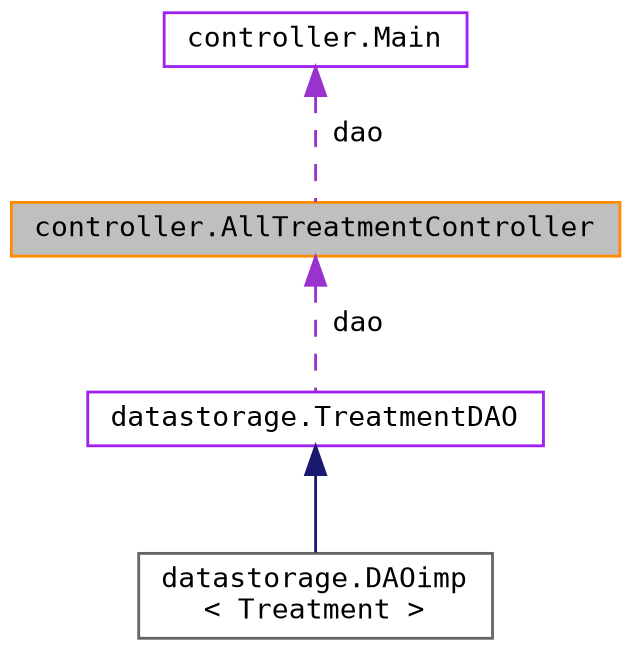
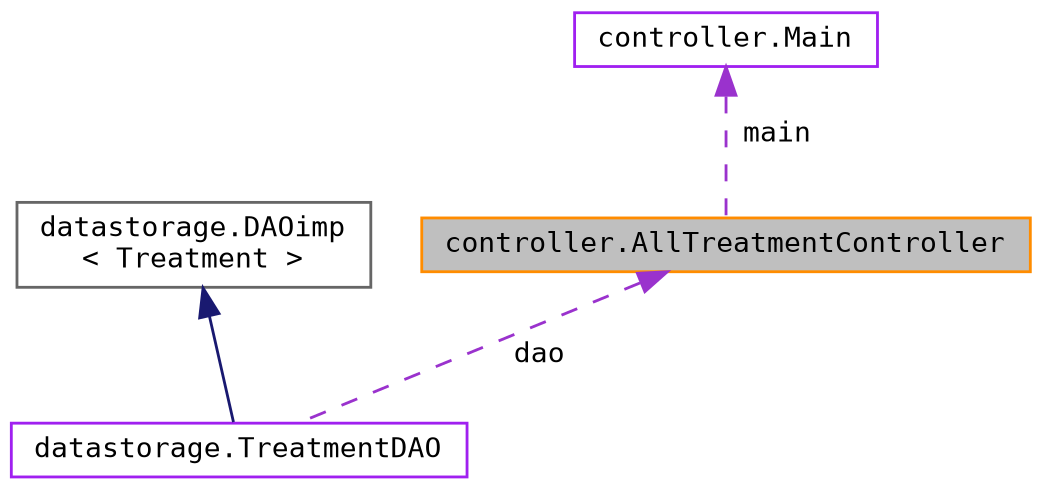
edge "controller.AllTreatmentController" -> "controller.Main": label " dao" -> " main"
edge "datastorage.DAOimp < Treatment >" -> "datastorage.TreatmentDAO": reversed
